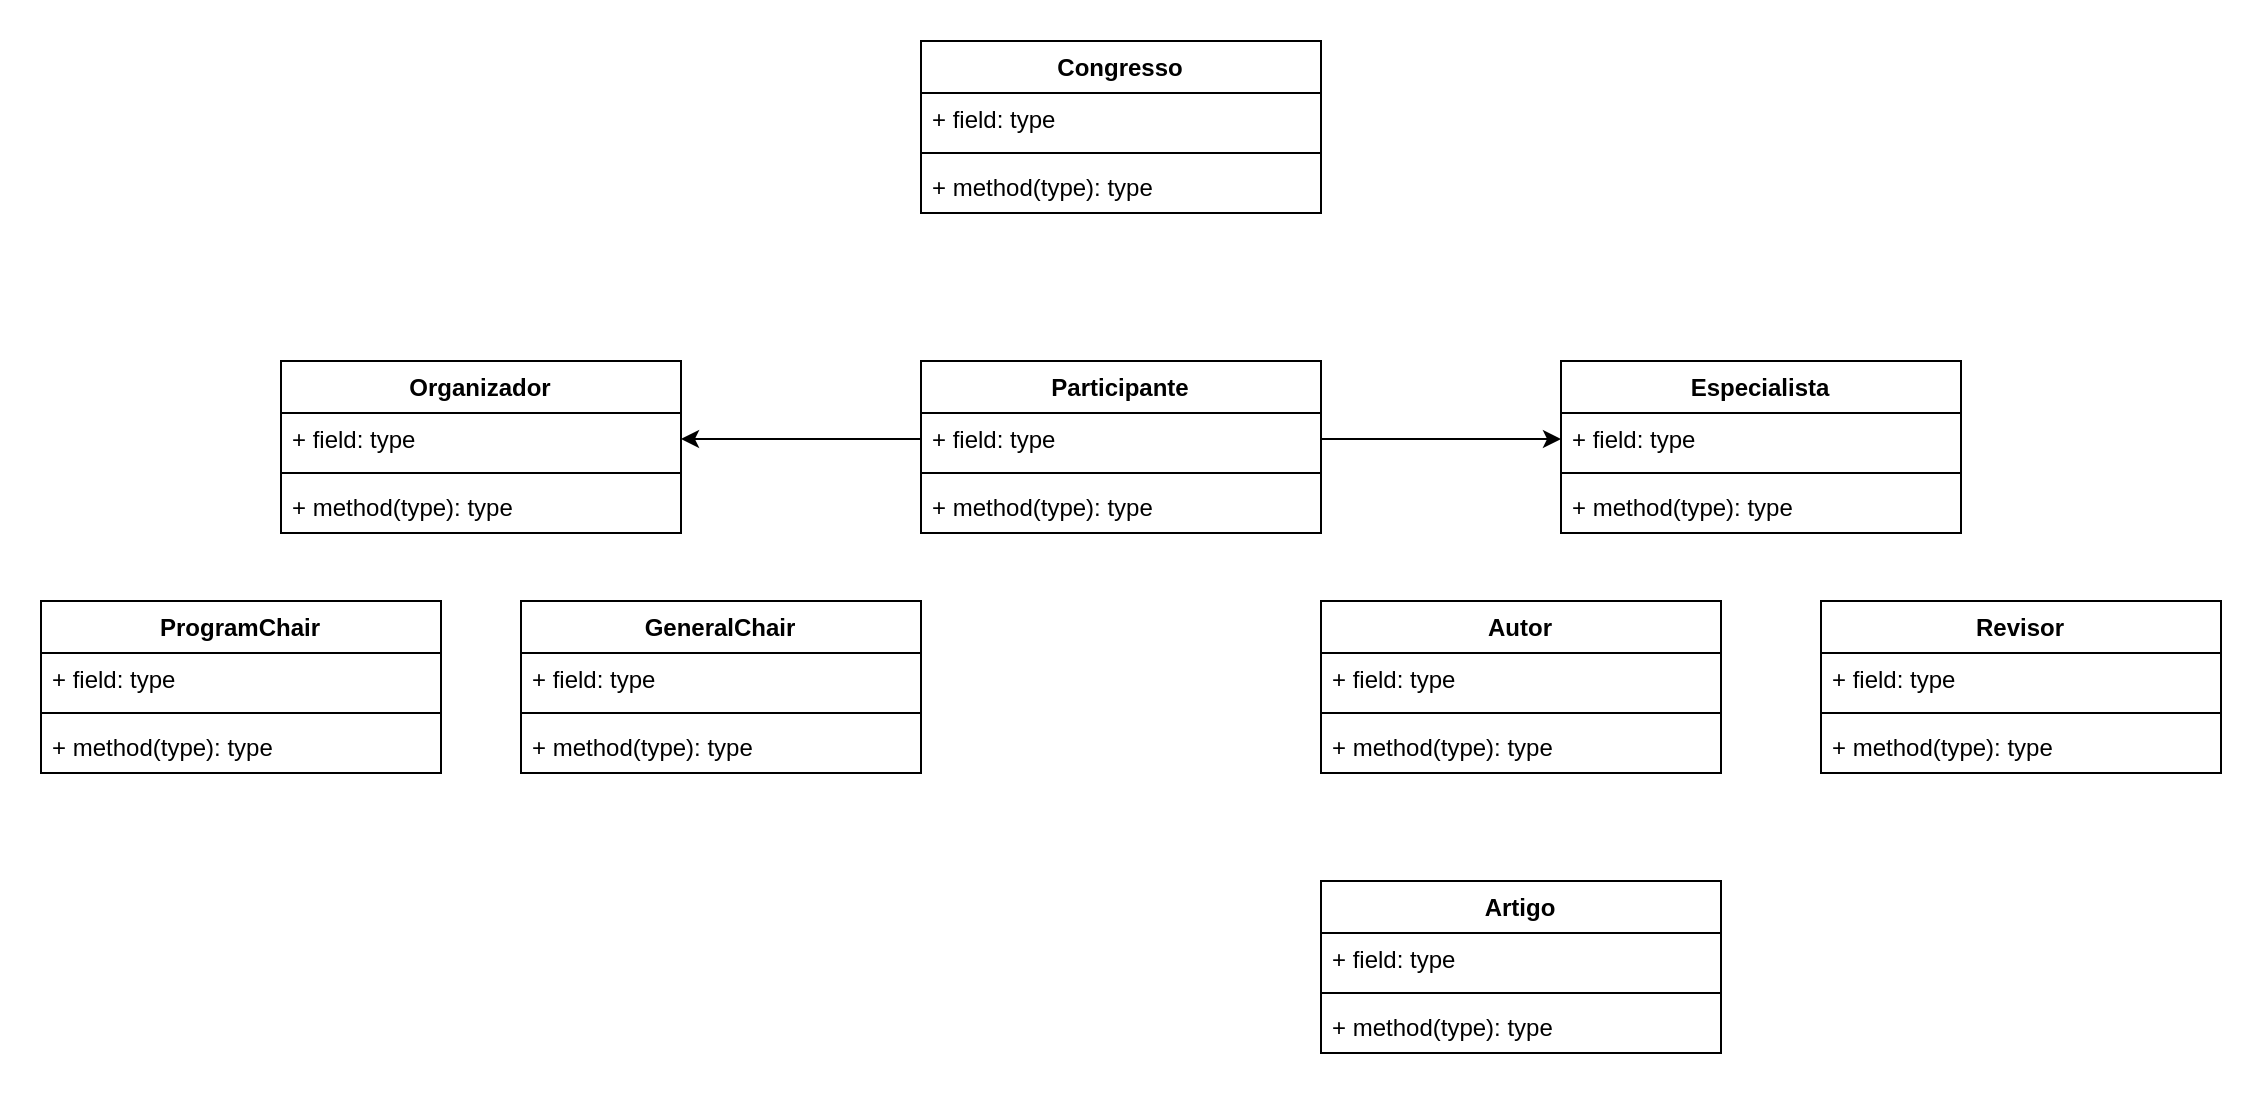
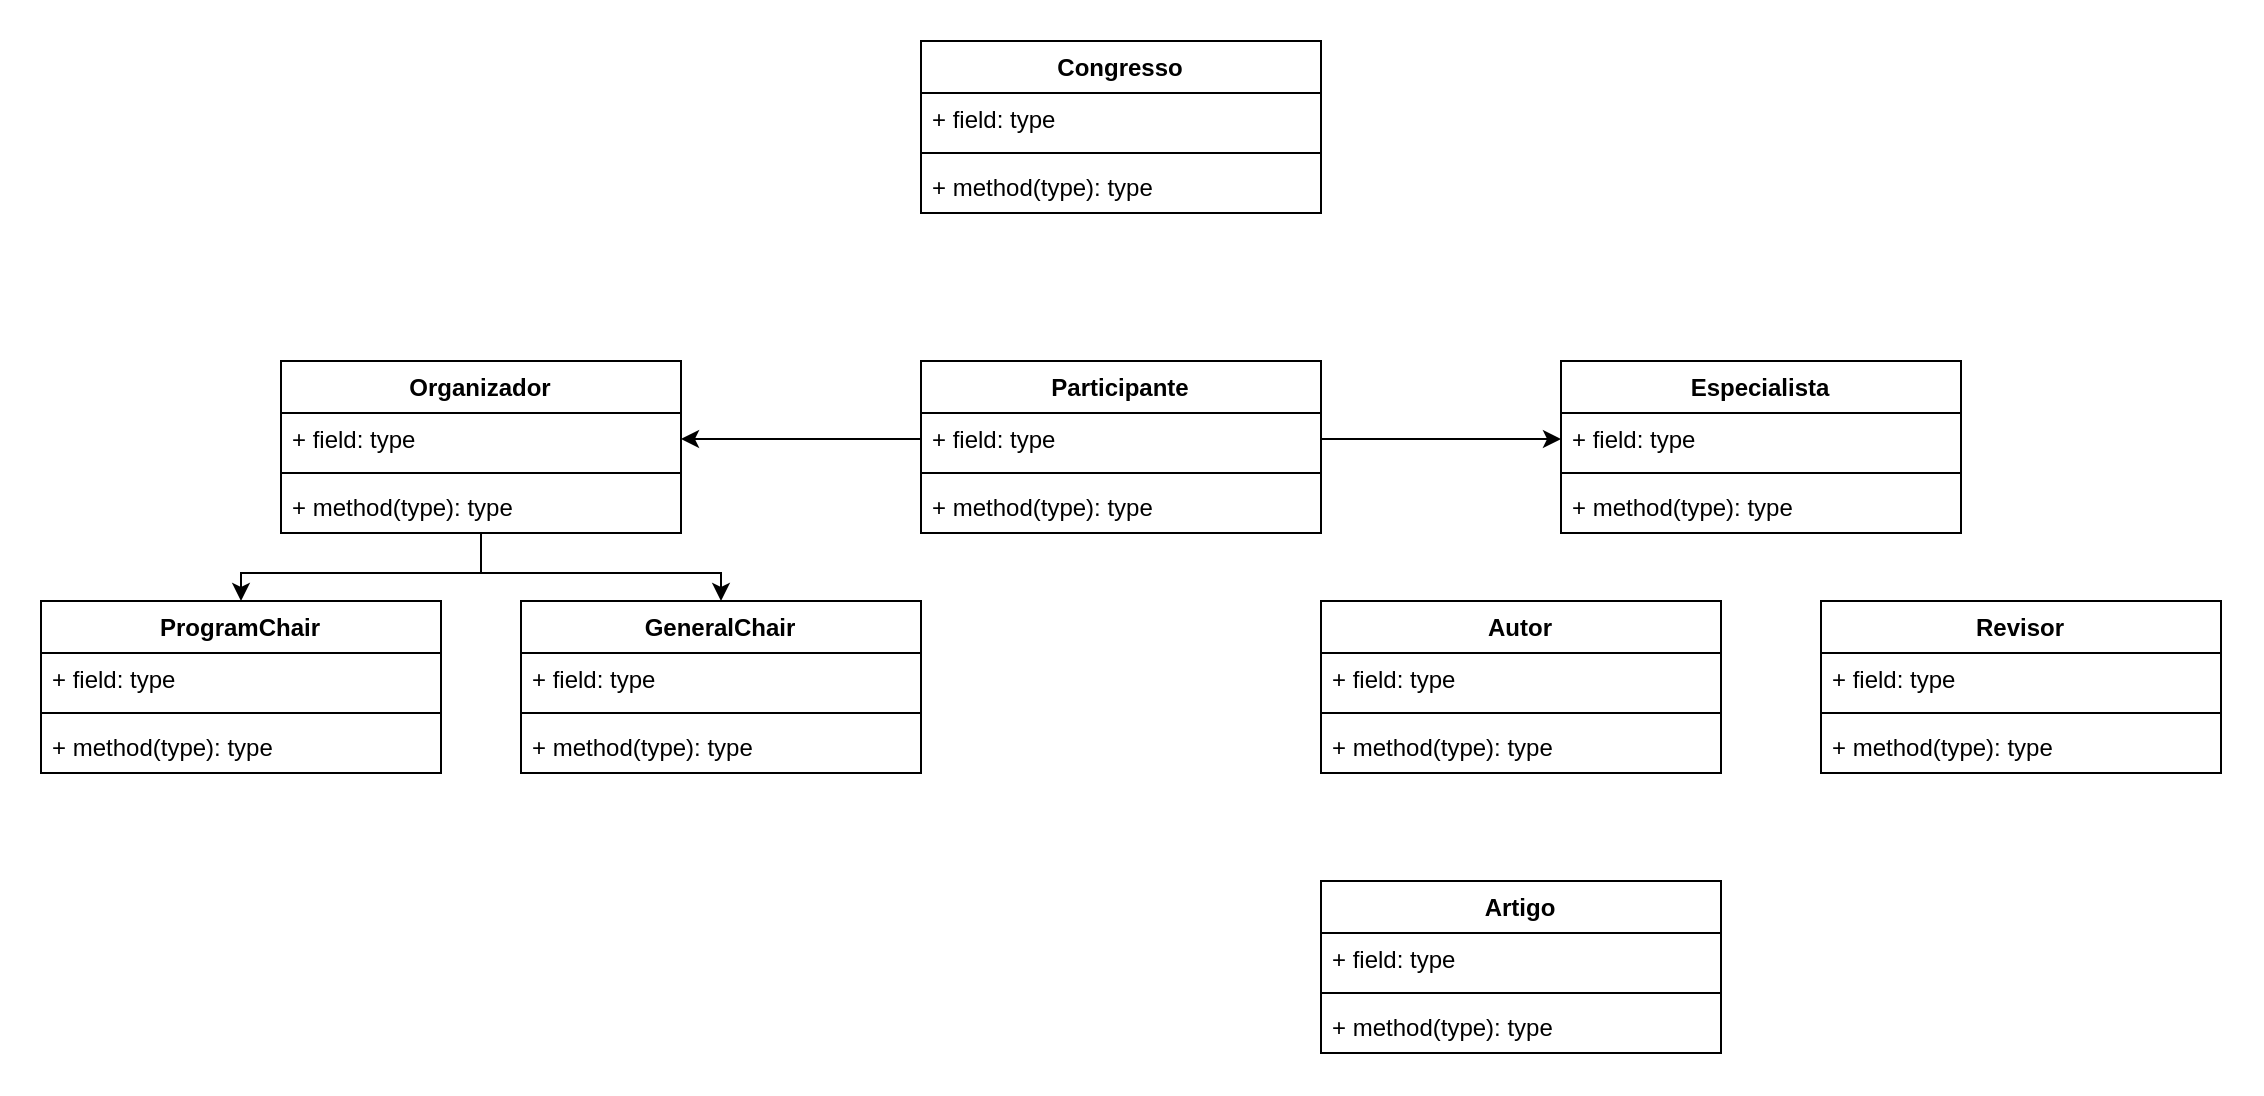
edge "Organizador" -> "ProgramChair": added
edge "Organizador" -> "GeneralChair": added
